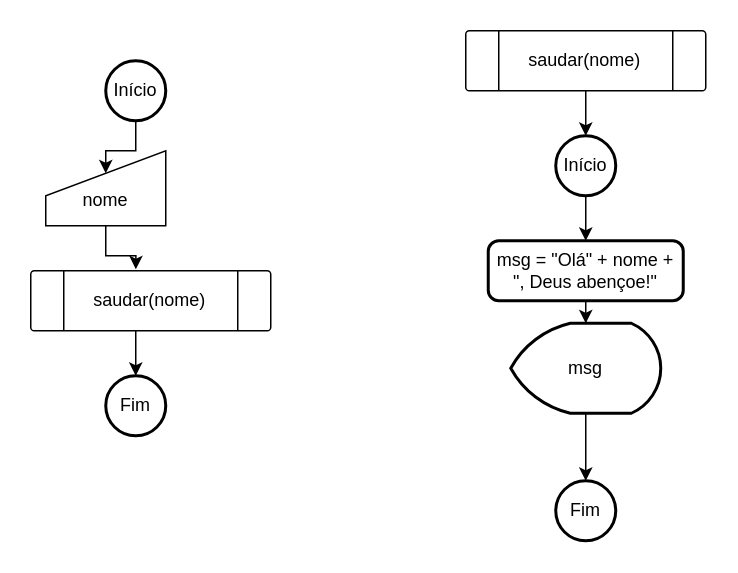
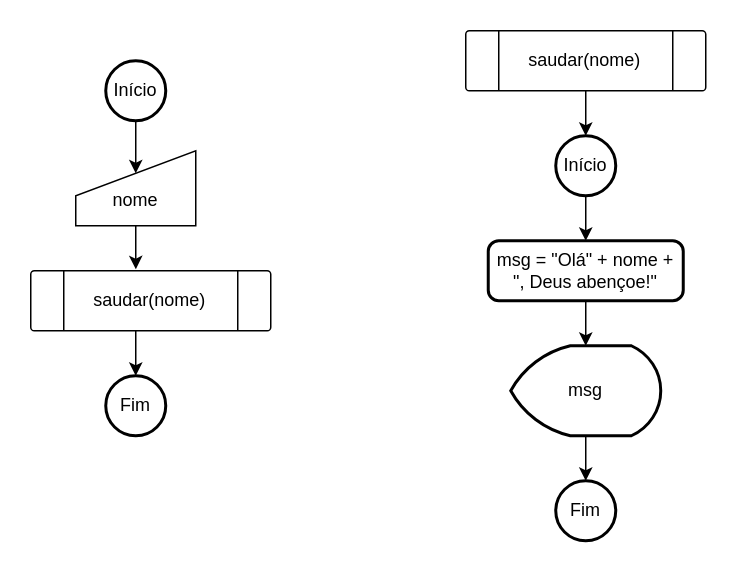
node "nome": moved (106, 188) -> (136, 188)
node "msg": moved (586, 368) -> (586, 391)
